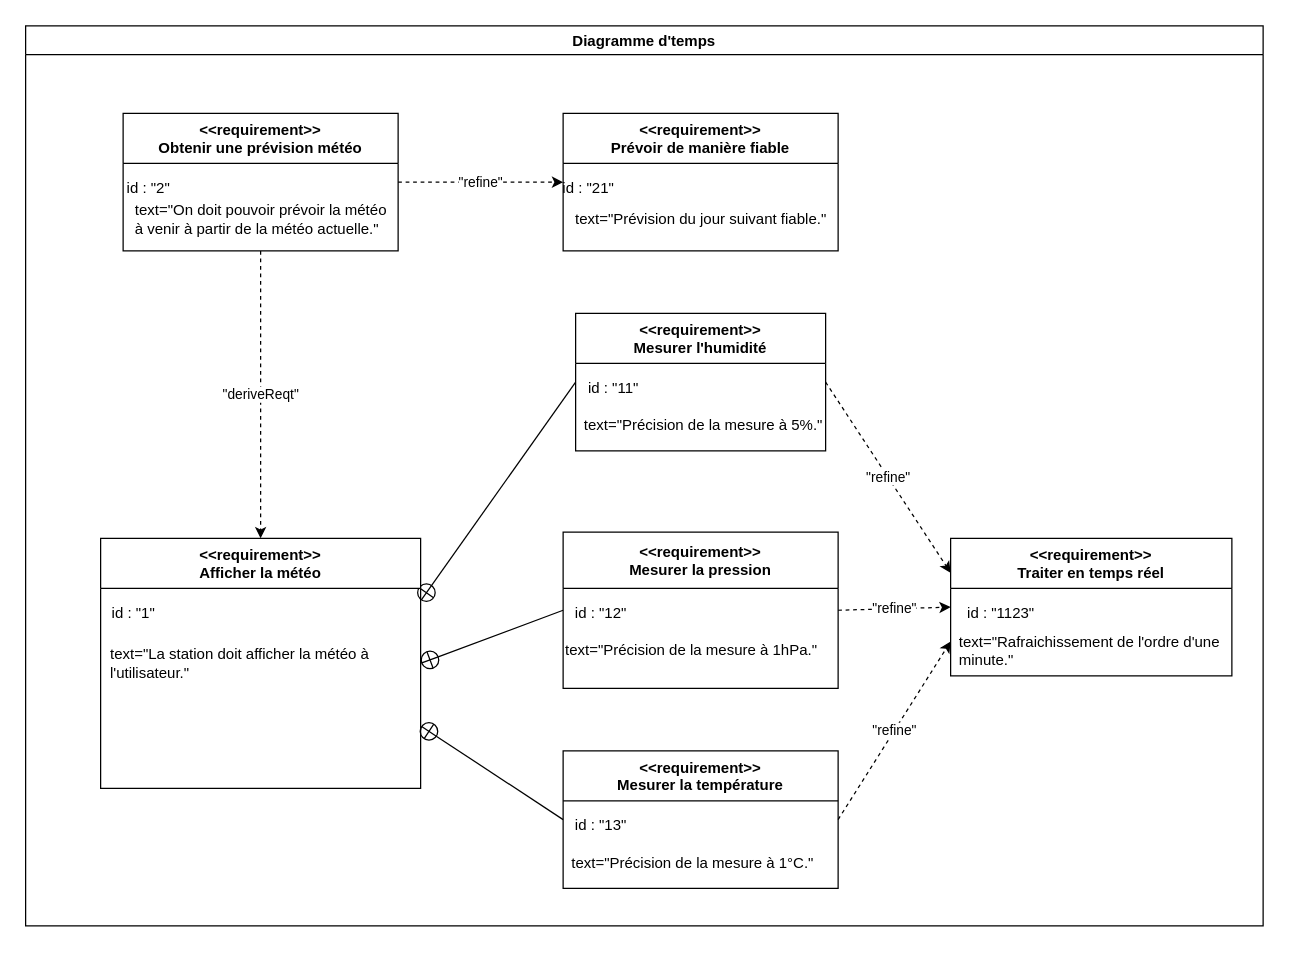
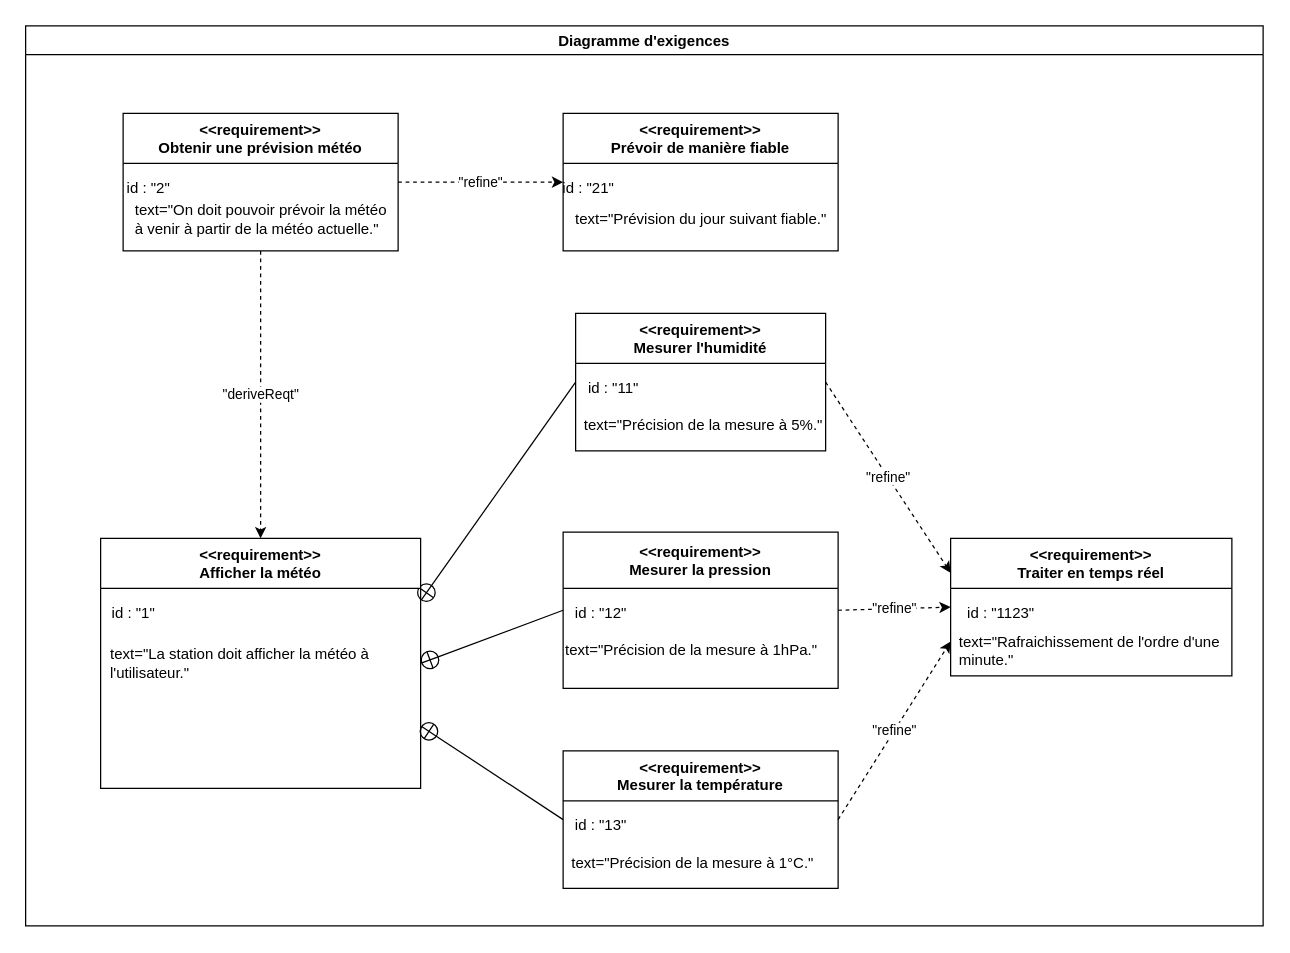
node "Diagramme d'temps": label "Diagramme d'temps" -> "Diagramme d'exigences"
